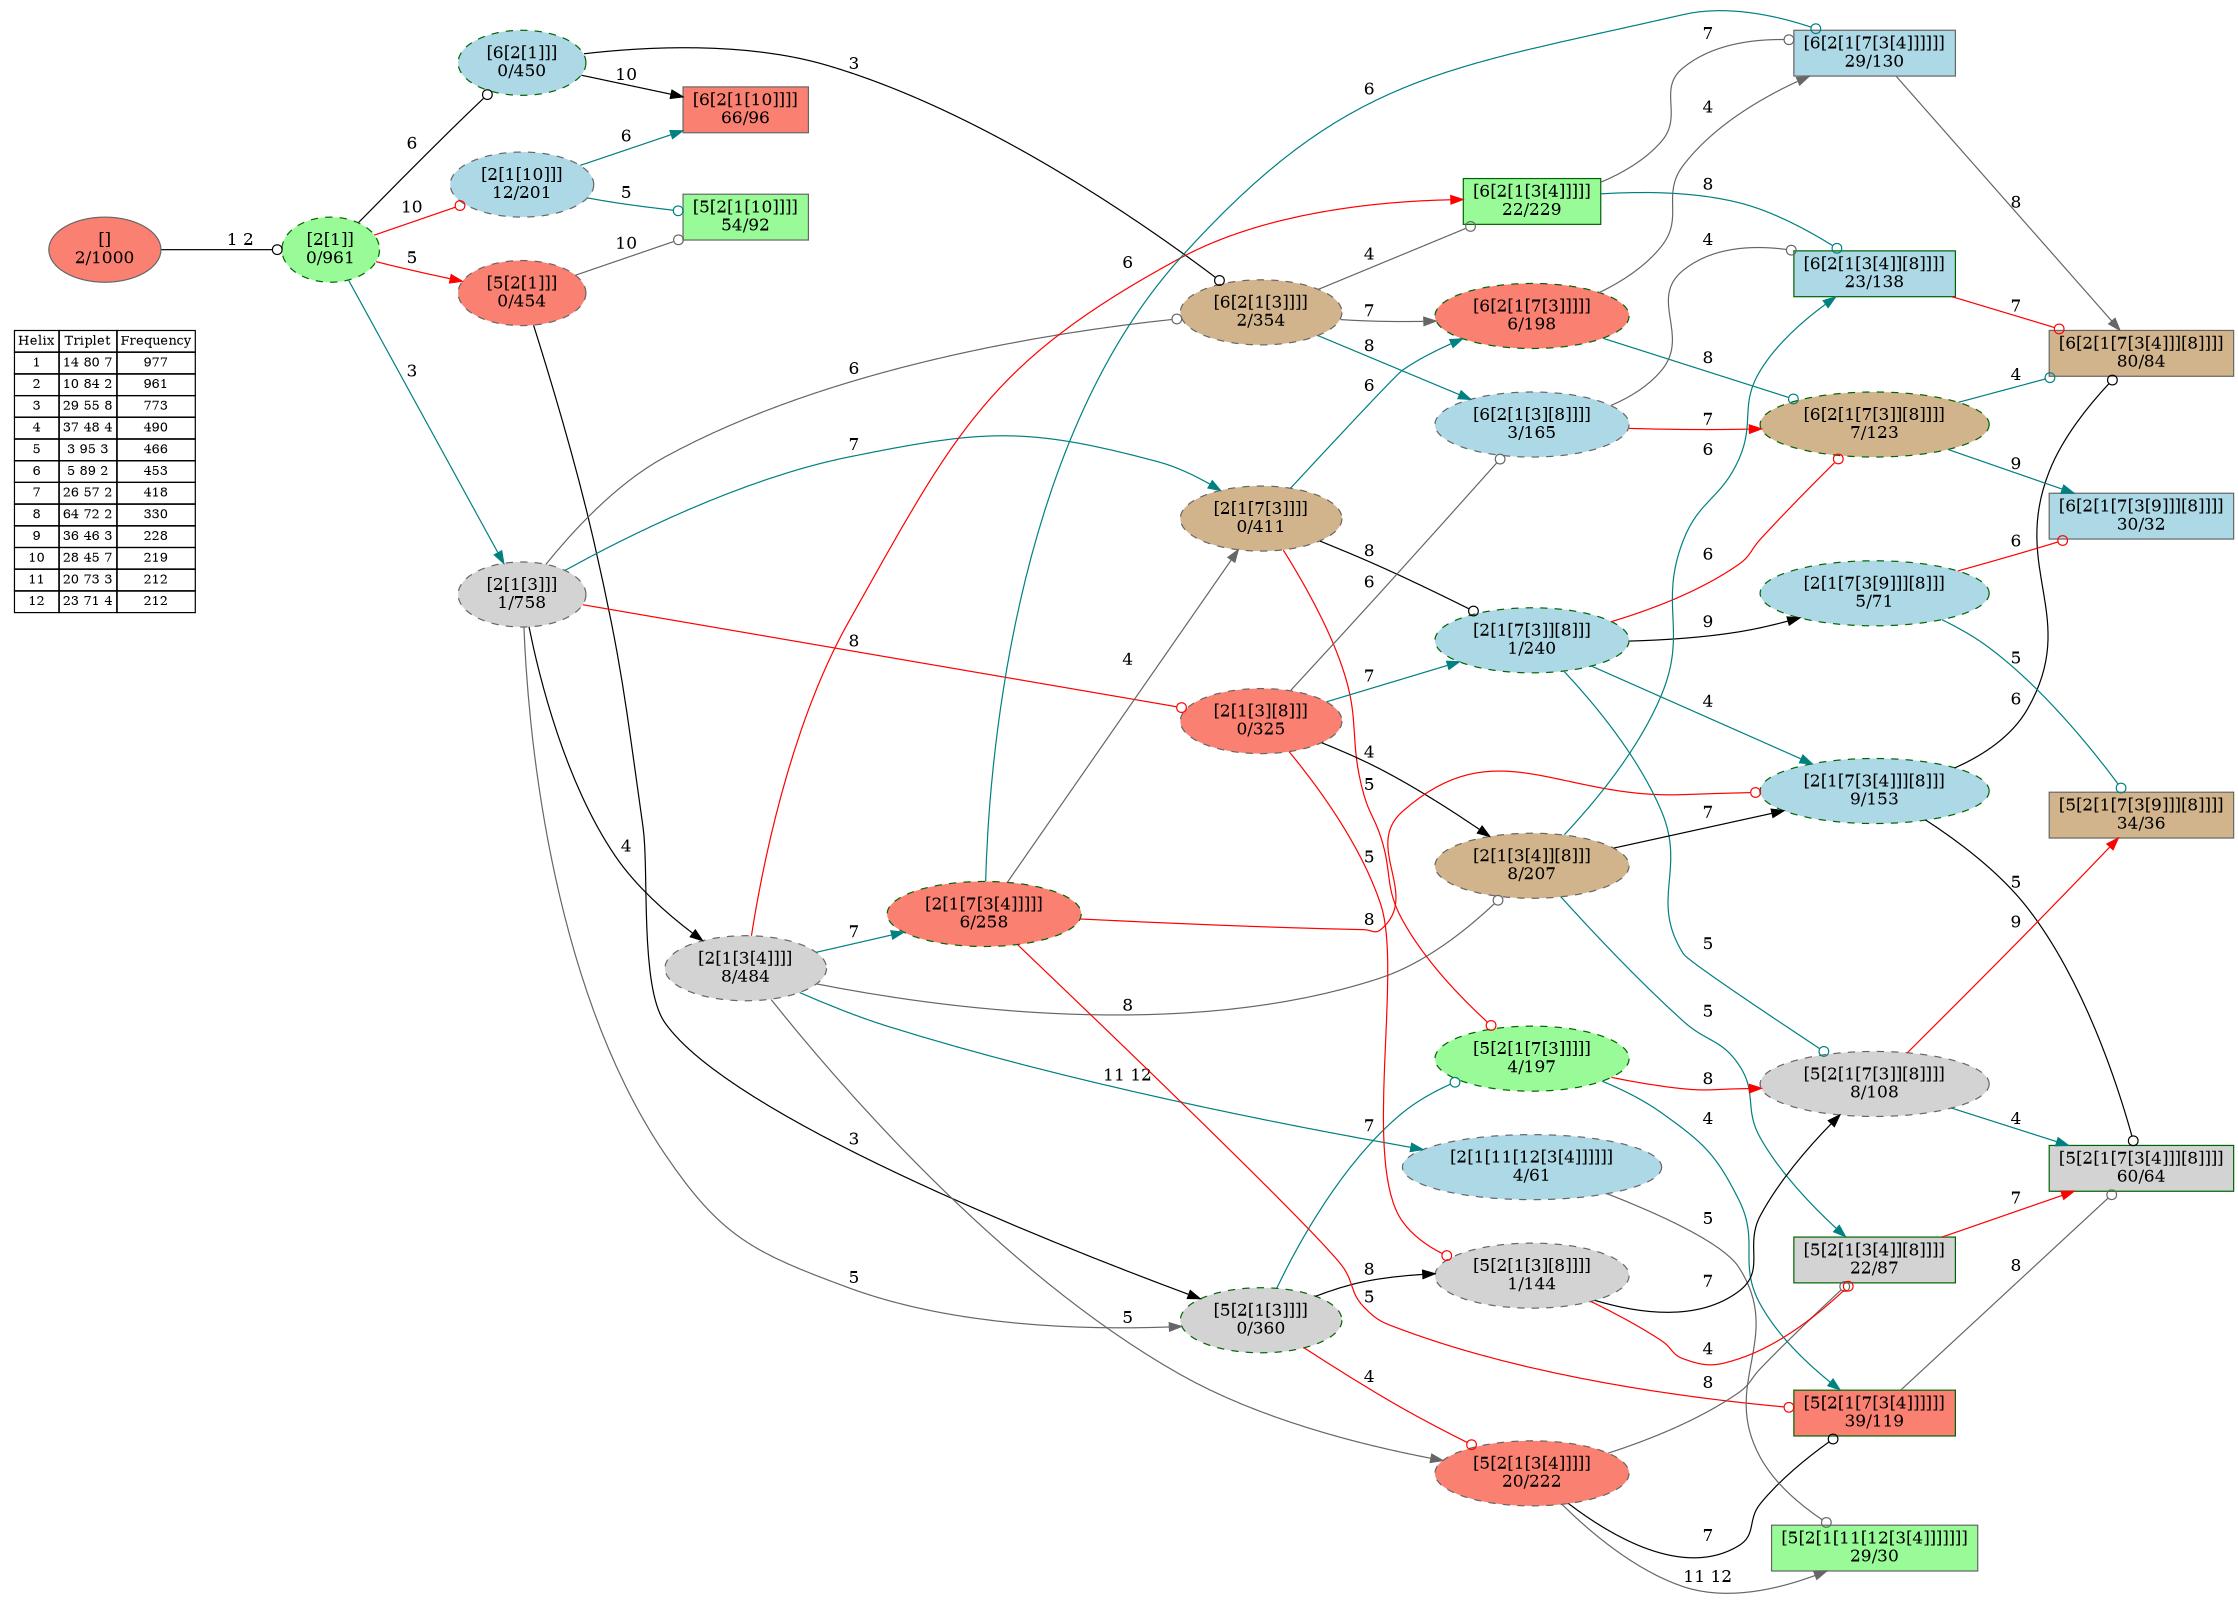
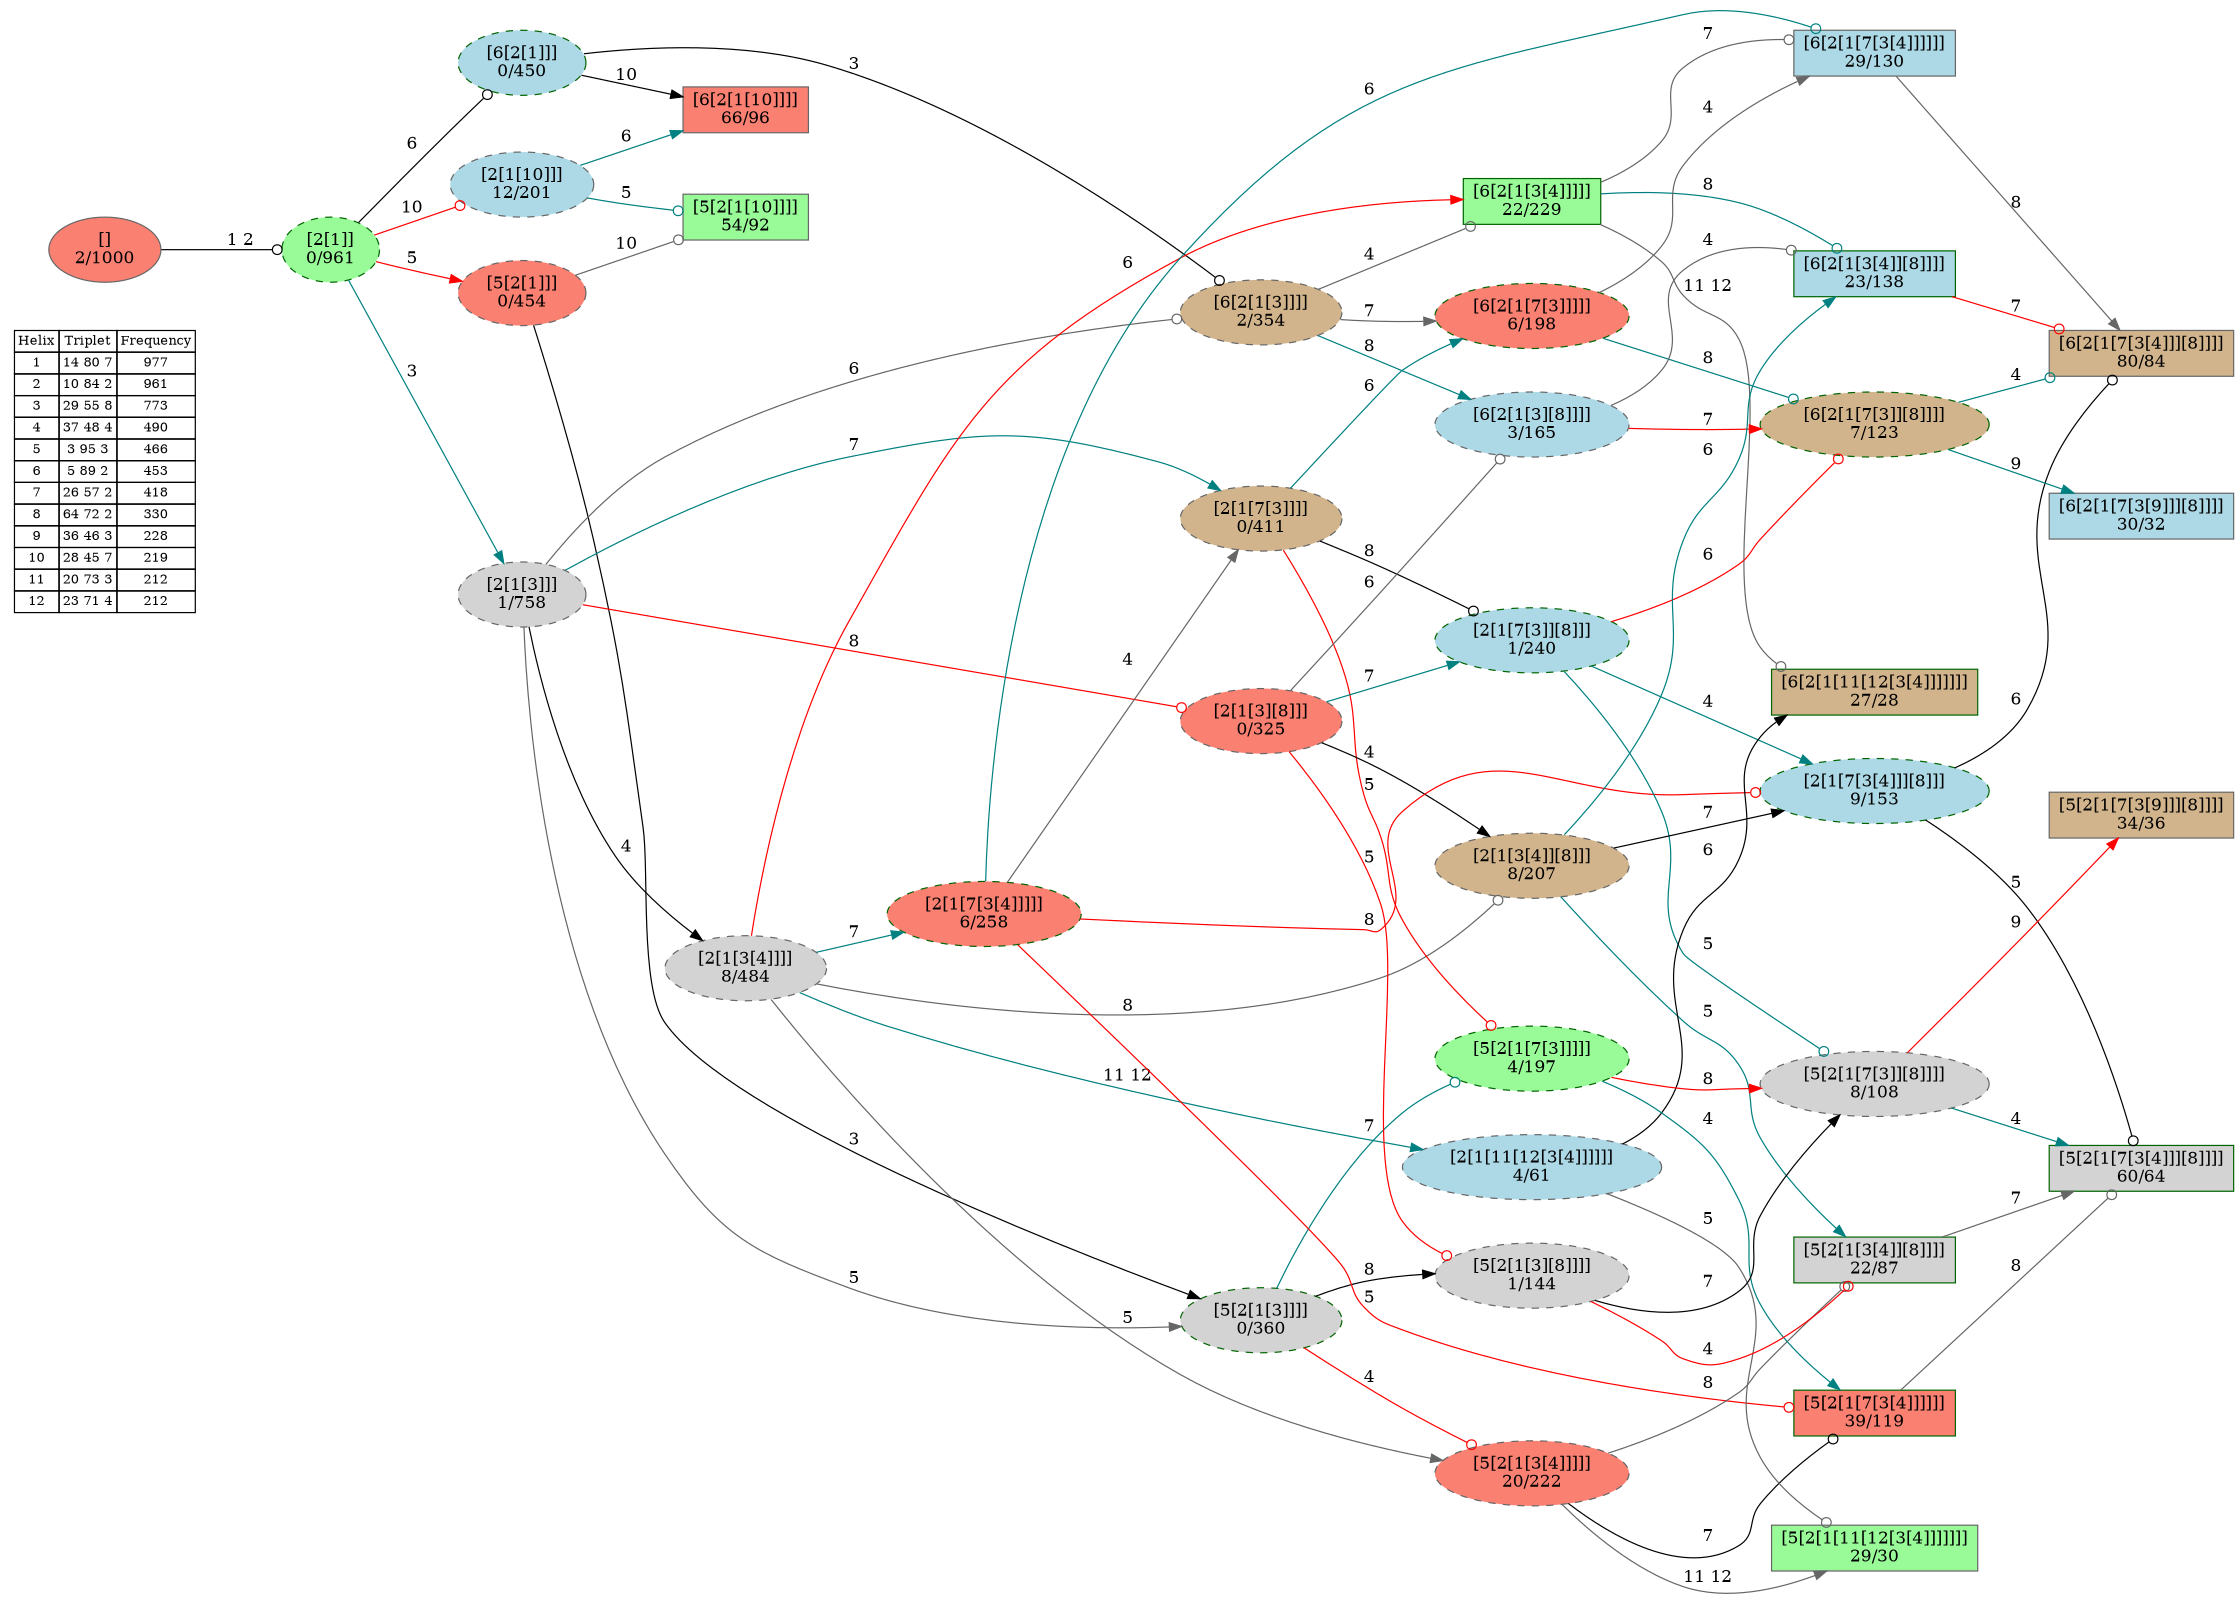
node "[2[1[7[3[9]]][8]]] 5/71": removed
node "[6[2[1[11[12[3[4]]]]]]] 27/28": added
edge "[5[2[1[3[4]][8]]]] 22/87" -> "[5[2[1[7[3[4]]][8]]]] 60/64": color red -> gray40
